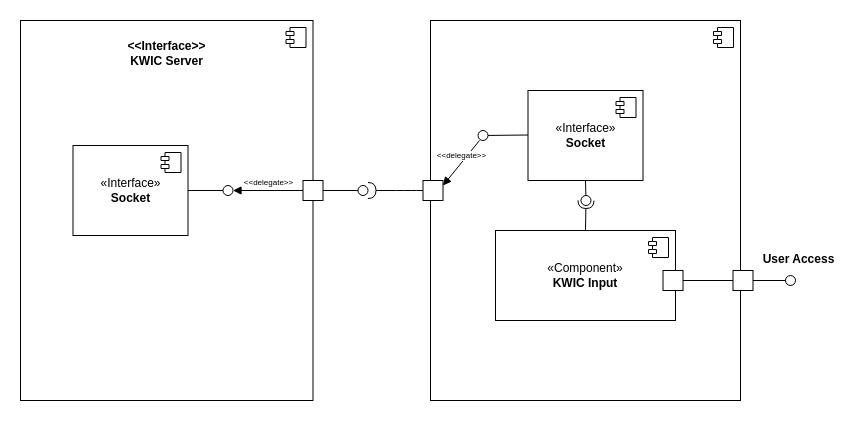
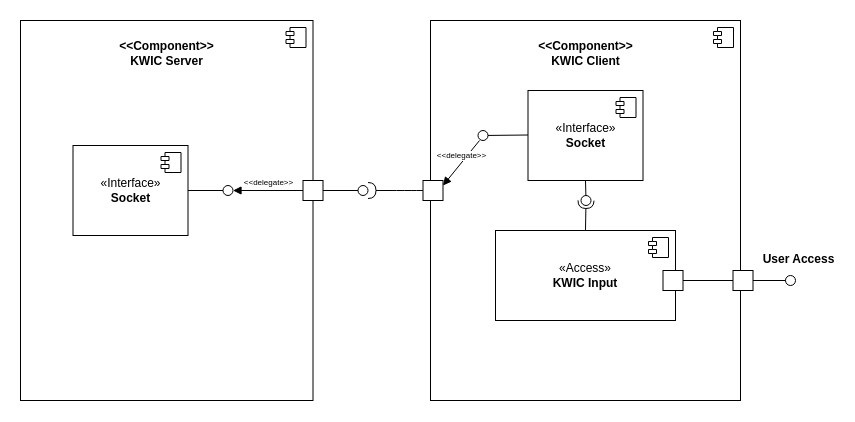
node "<<Interface>> KWIC Server": label "<<Interface>> KWIC Server" -> "<<Component>> KWIC Server"
node "<<Component>> KWIC Client": added
node "«Component» KWIC Input": label "«Component» KWIC Input" -> "«Access» KWIC Input"
